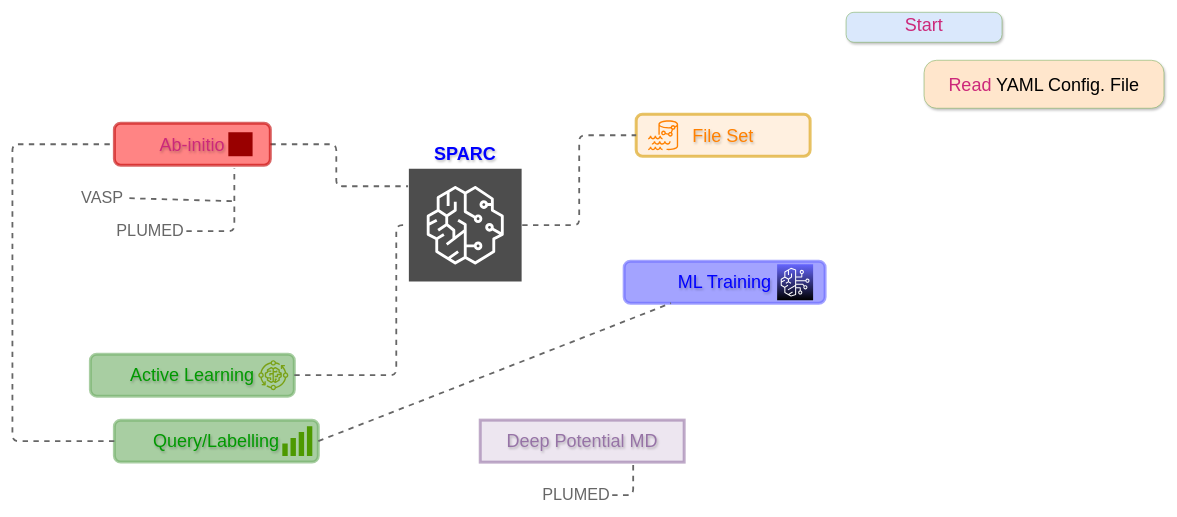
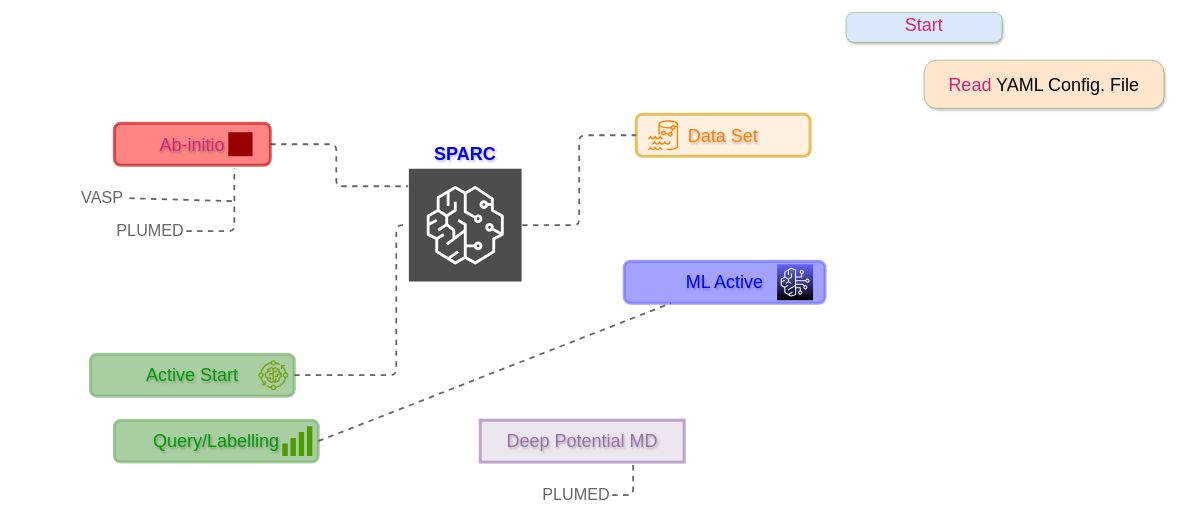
node "File Set": label "File Set" -> "Data Set"
node "ML Training": label "ML Training" -> "ML Active"
edge "Ab-initio" -- "Query/Labelling": removed
node "Active Learning": label "Active Learning" -> "Active Start"
